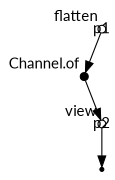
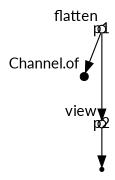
edge "Channel.of" -> "p2 view": now "p1 flatten" -> "p2 view"
